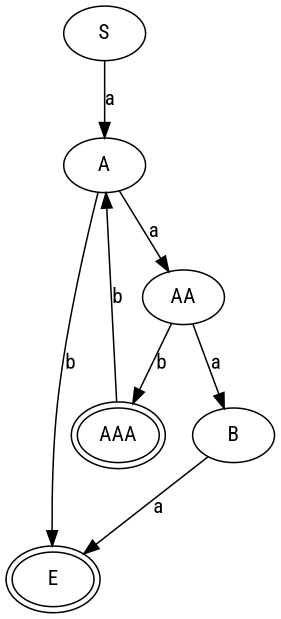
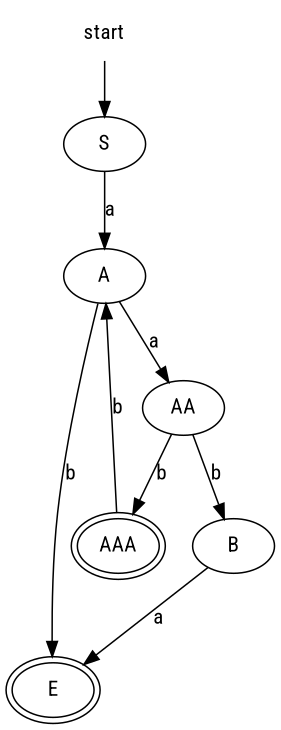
node "start": added
edge "AA" -> "B": label "a" -> "b"
